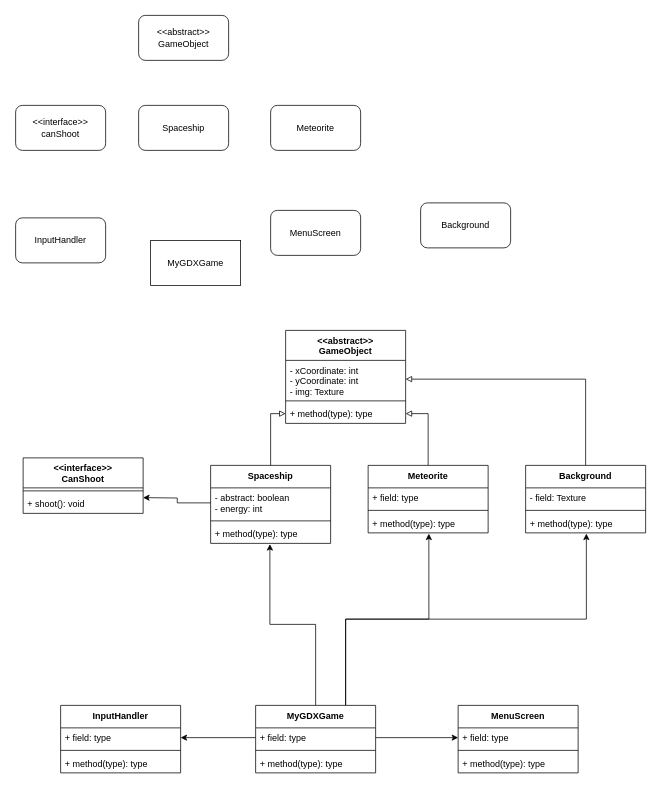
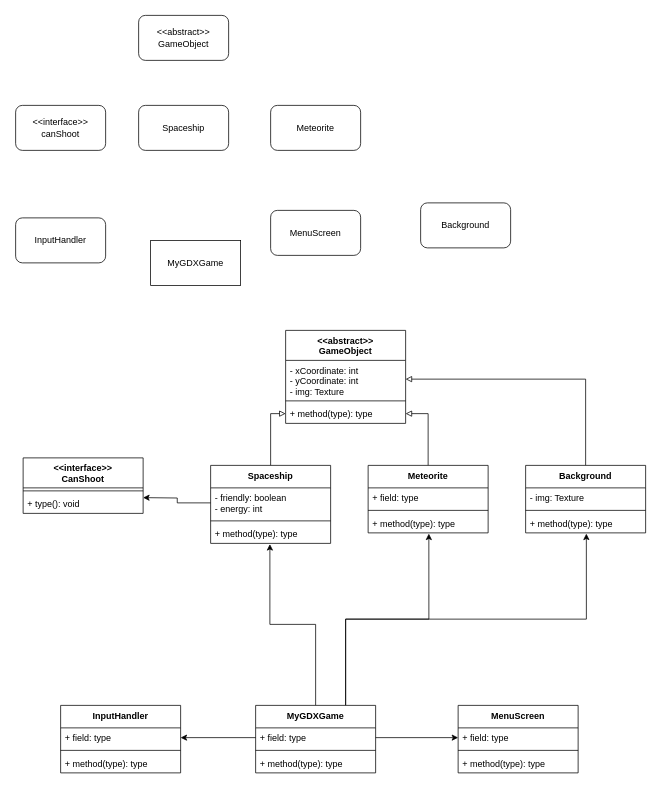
node "- abstract: boolean - energy: int": label "- abstract: boolean - energy: int" -> "- friendly: boolean - energy: int"
node "- field: Texture": label "- field: Texture" -> "- img: Texture"
node "+ shoot(): void": label "+ shoot(): void" -> "+ type(): void"
